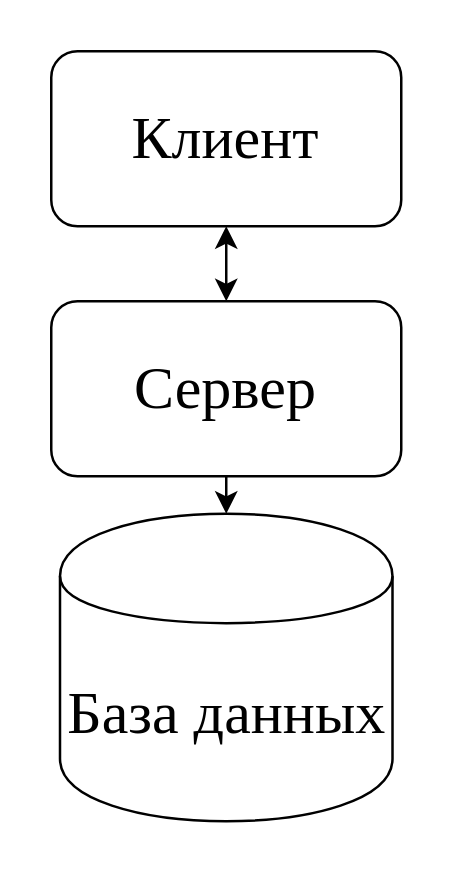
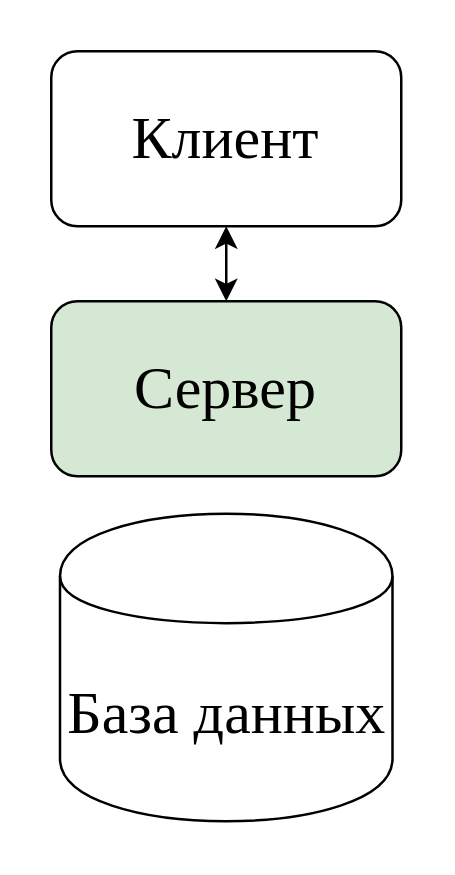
node "Сервер": fillcolor #ffffff -> #d5e8d4
edge "Сервер" -> "База данных": removed
